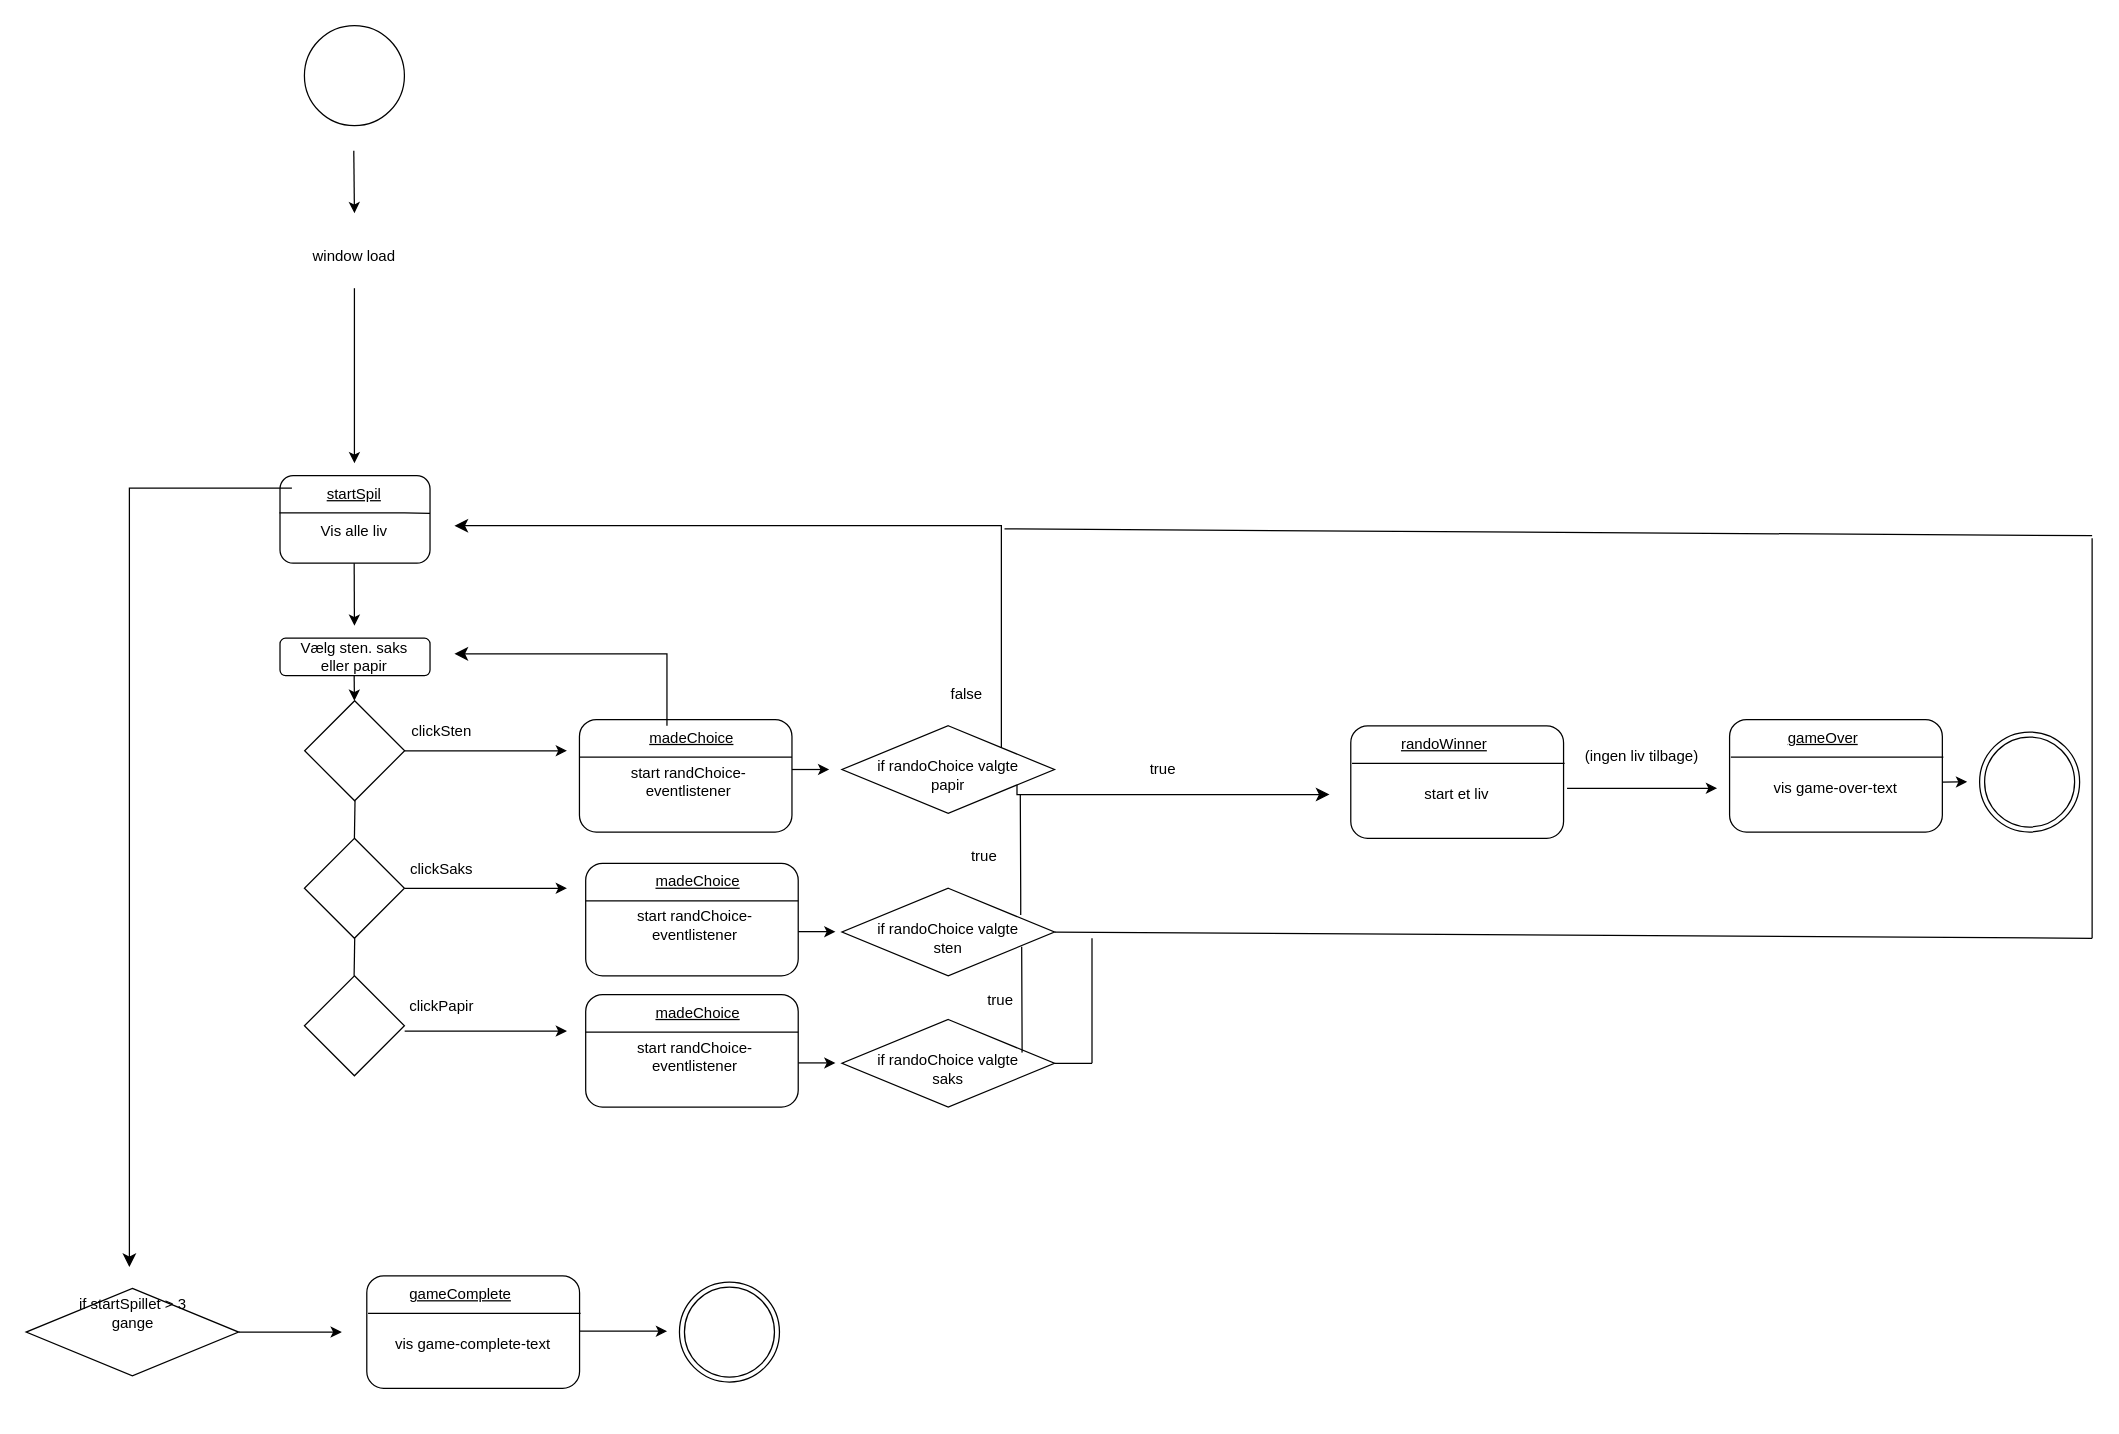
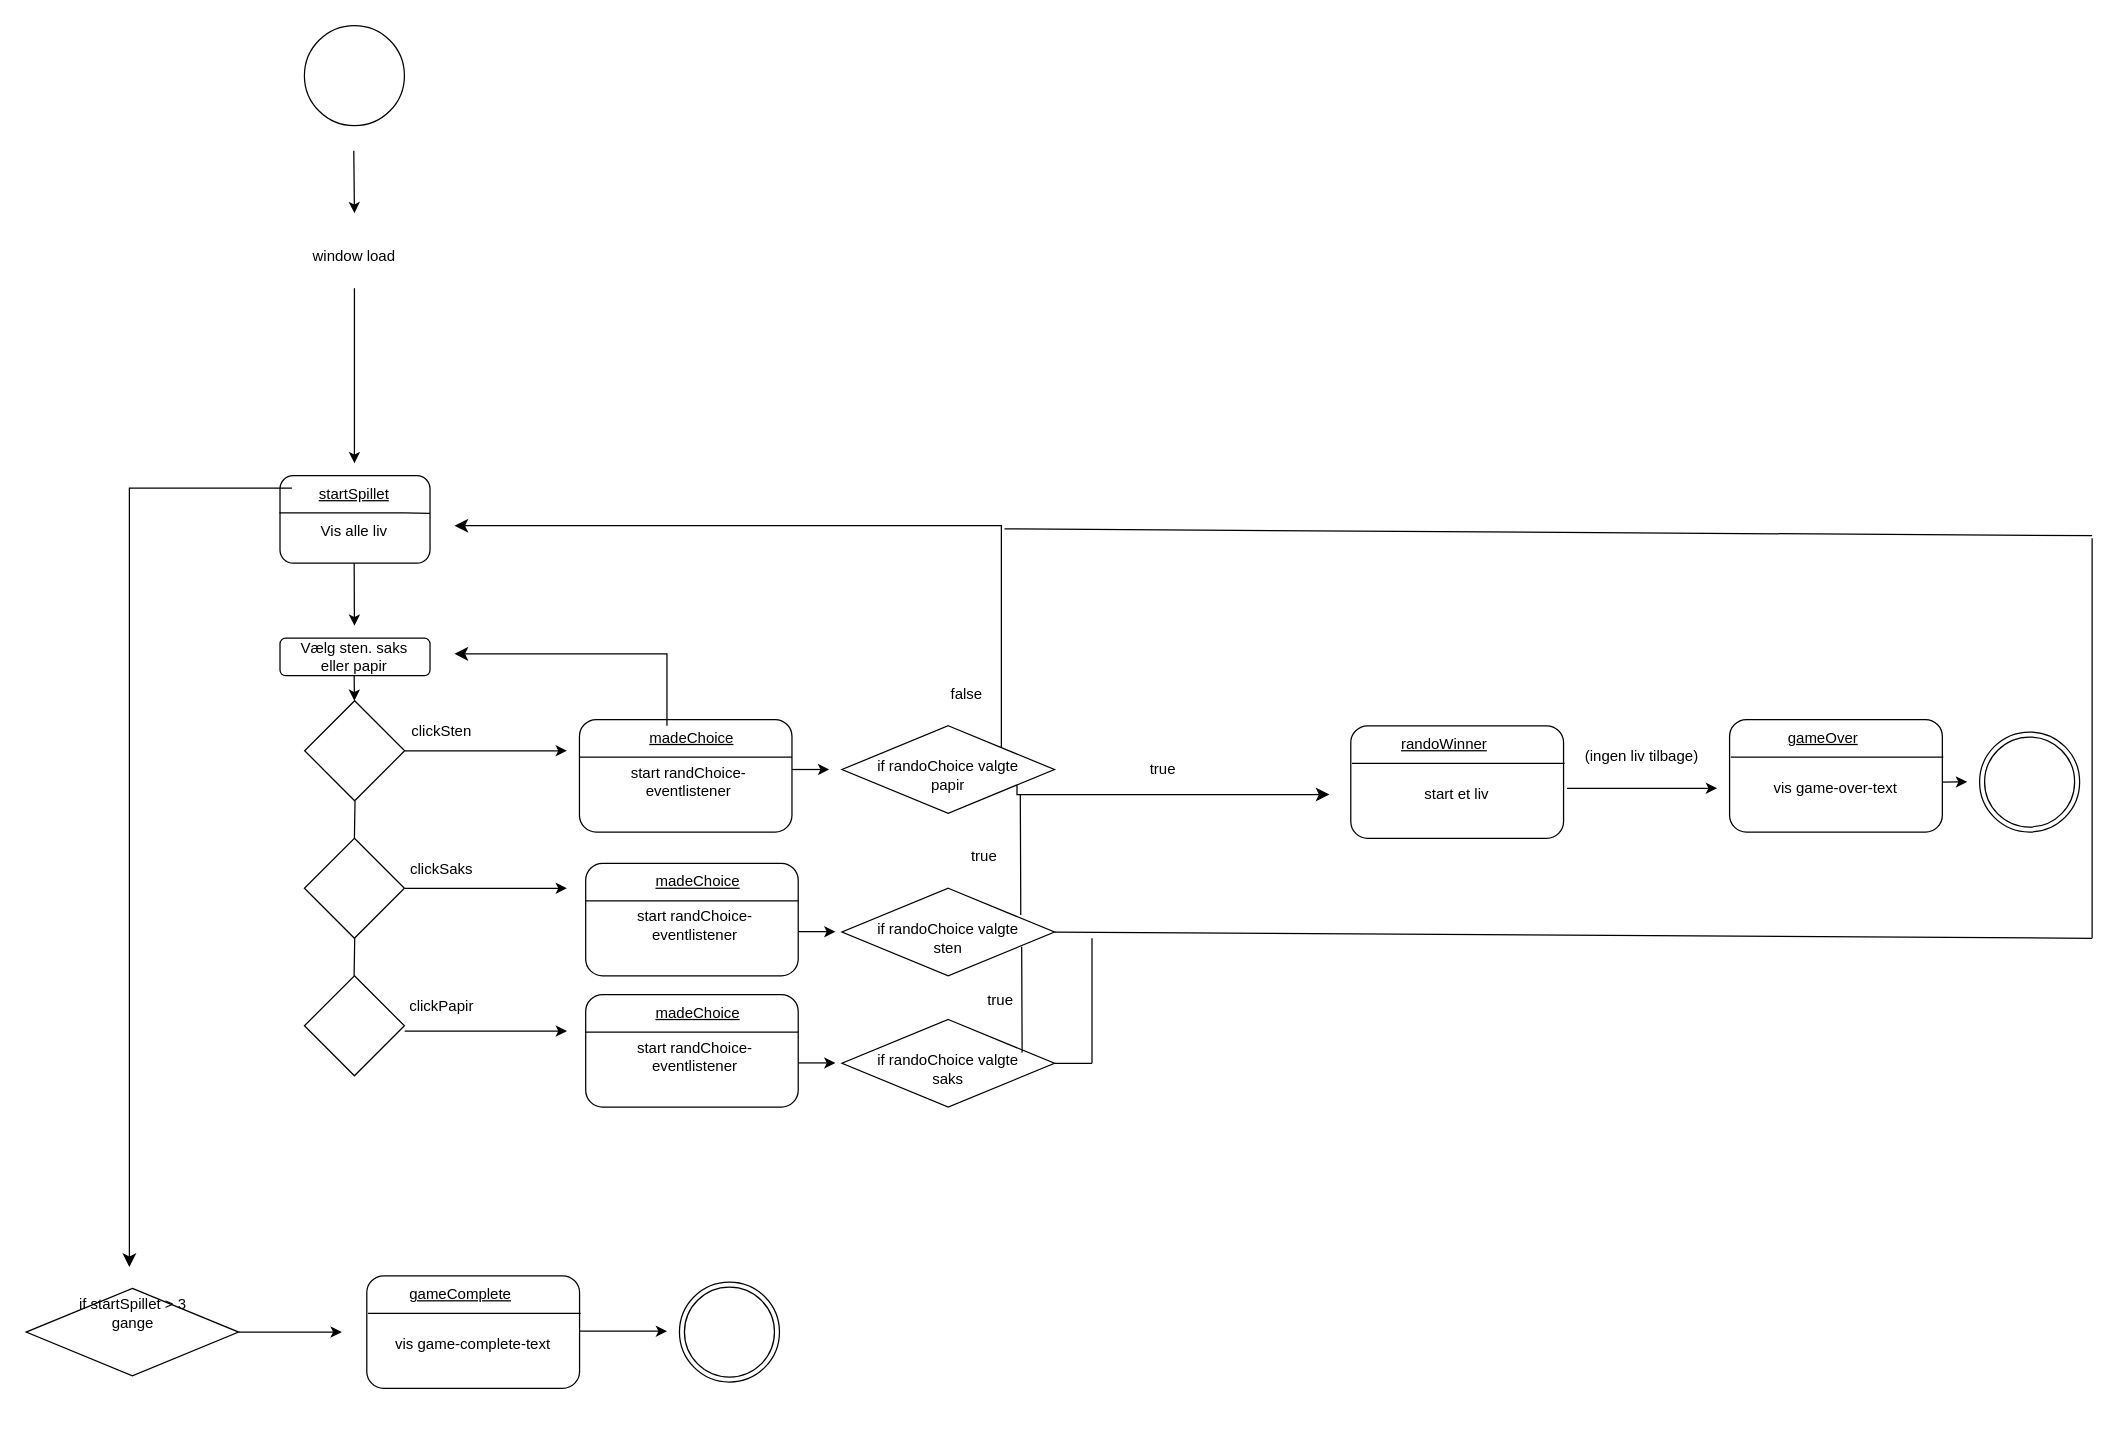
node "startSpil": label "startSpil" -> "startSpillet"
